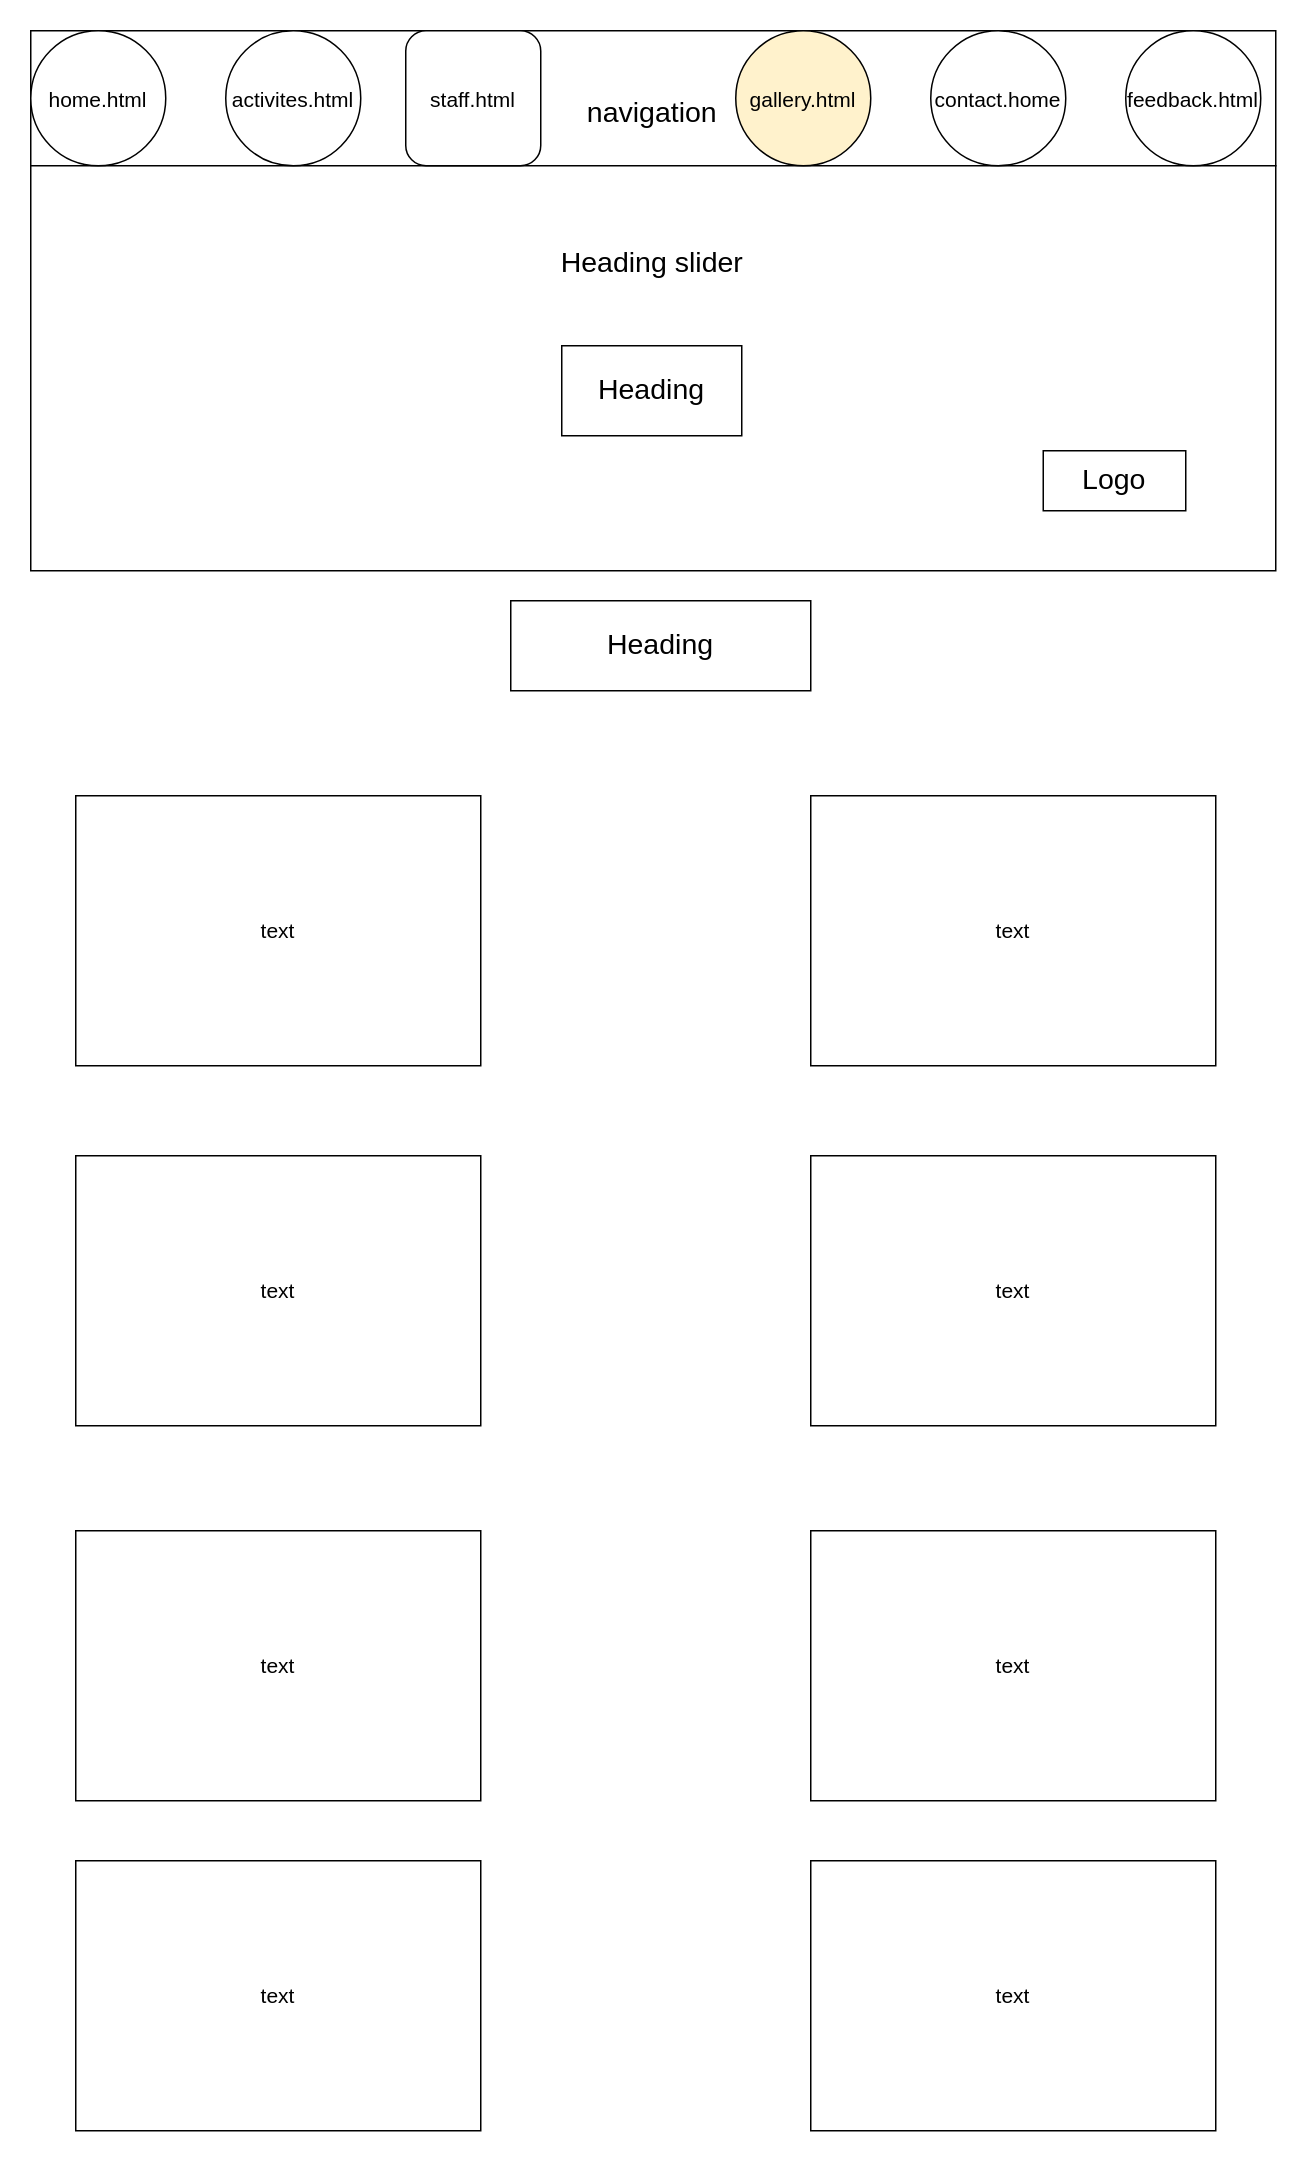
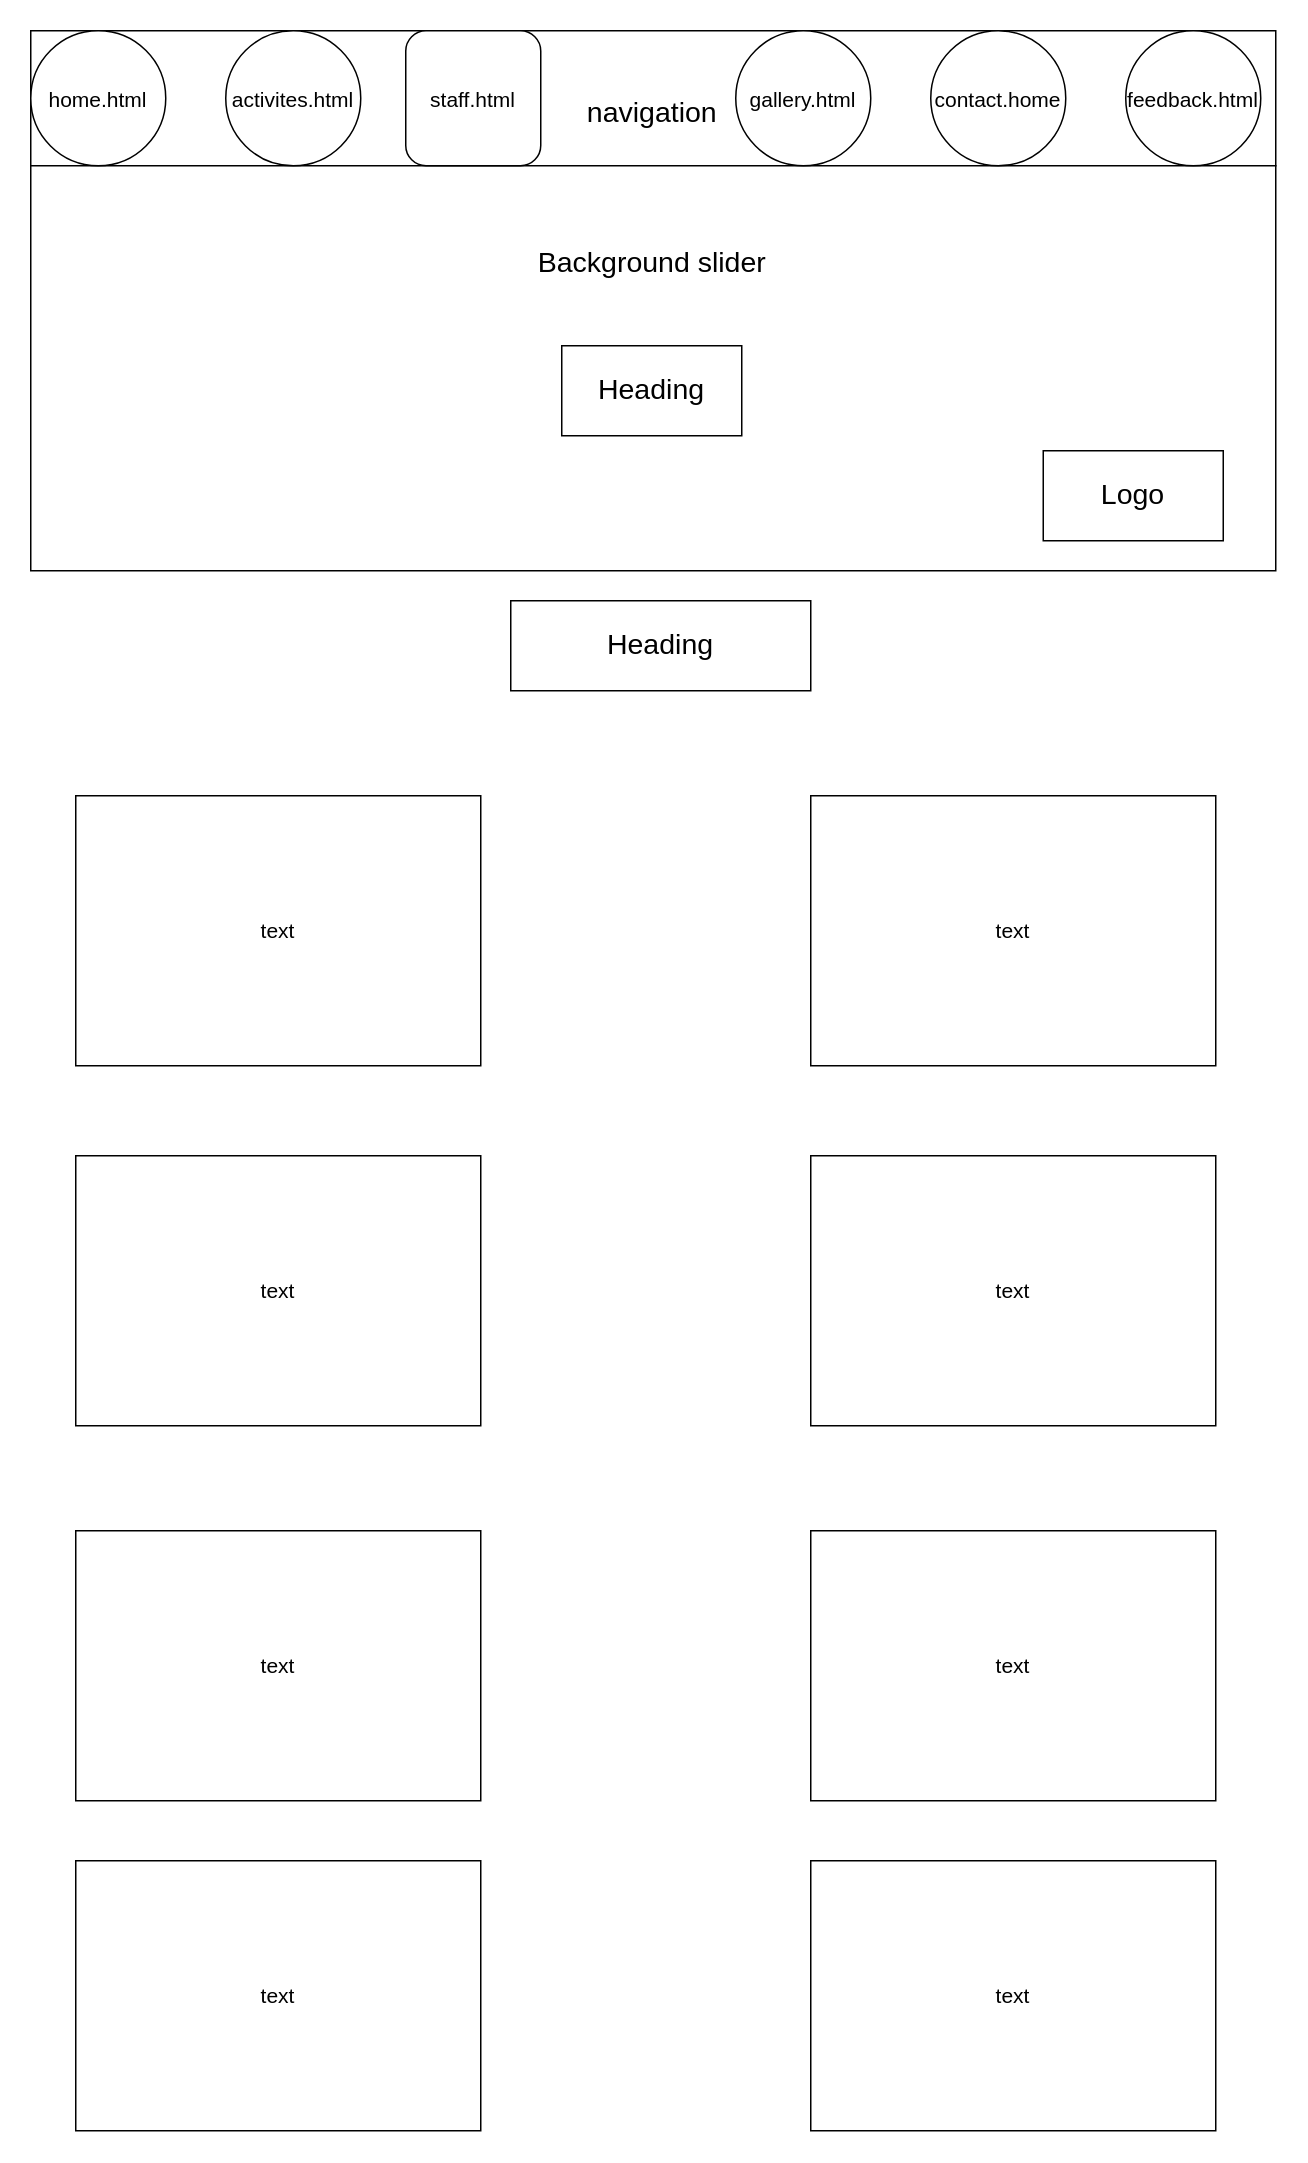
node "gallery.html": fillcolor #fff2cc -> #ffffff
node "Heading slider": label "Heading slider" -> "Background slider"
node "Logo": size 143x60 -> 180x90
